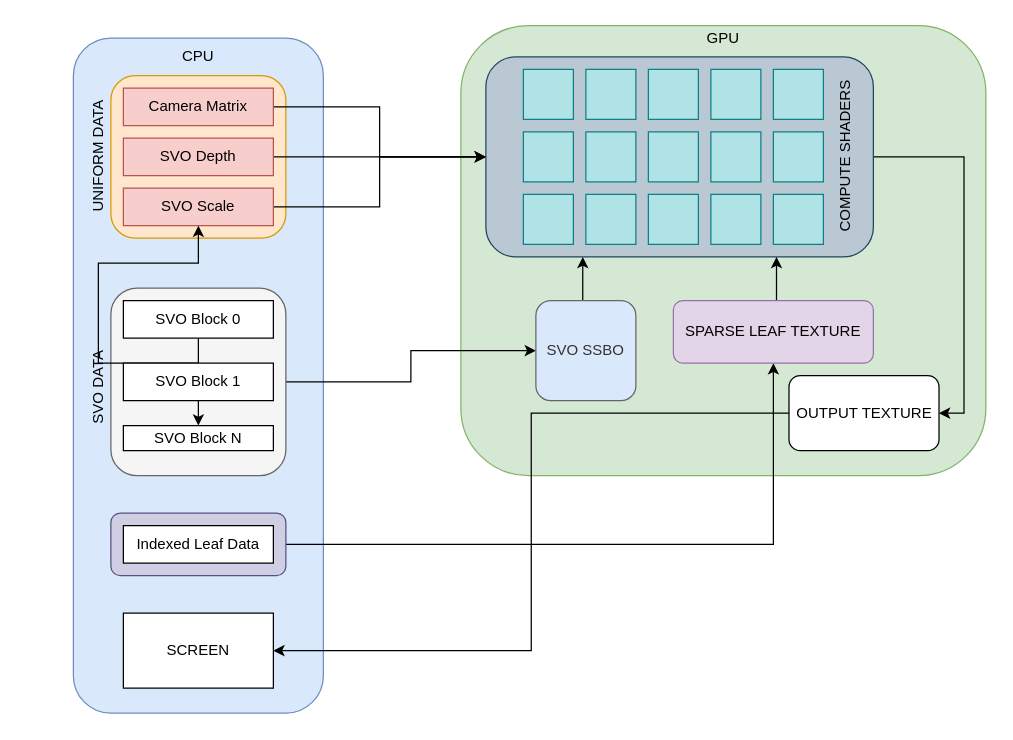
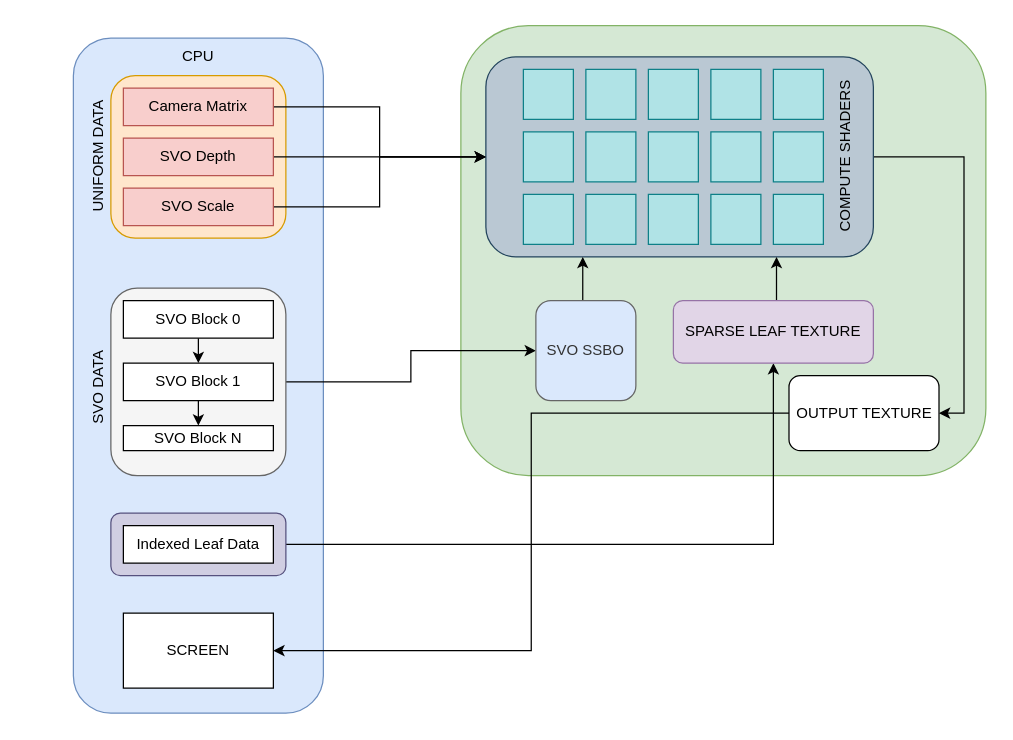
node "GPU": removed
edge "SVO Block 0" -> "SVO Scale": now "SVO Block 0" -> "SVO Block 1"
